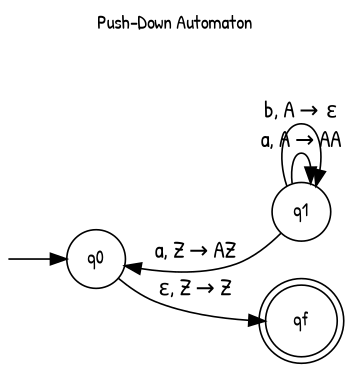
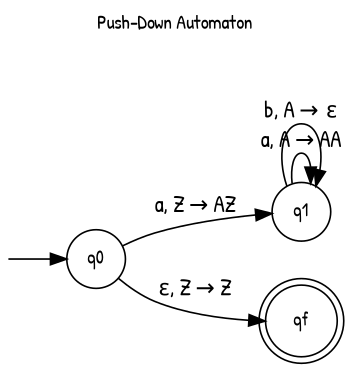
edge "q1" -> "q0": reversed
